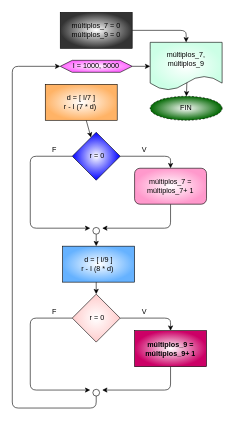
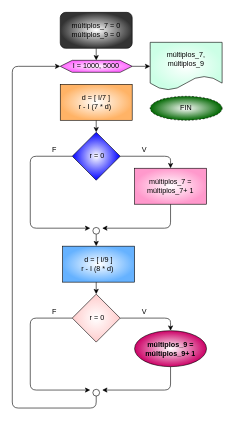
node "múltiplos_7 = 0 múltiplos_9 = 0": shape rectangle -> rounded rectangle
edge "múltiplos_7 = 0 múltiplos_9 = 0" -> "múltiplos_7, múltiplos_9": removed
edge "múltiplos_7 = 0 múltiplos_9 = 0" -> "I = 1000, 5000": added
edge "múltiplos_7, múltiplos_9" -> "FIN": removed
node "d = [ I/7 ] r - I (7 * d)": moved (81, 102) -> (96, 102)
node "múltiplos_7 = múltiplos_7+ 1": shape rounded rectangle -> rectangle
node "múltiplos_9 = múltiplos_9+ 1": shape rectangle -> ellipse
